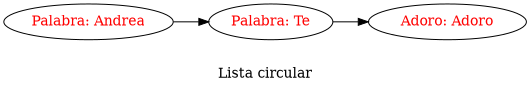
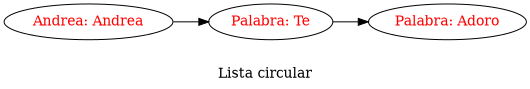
node "Palabra: Andrea": label "Palabra: Andrea" -> "Andrea: Andrea"
node "Adoro: Adoro": label "Adoro: Adoro" -> "Palabra: Adoro"
